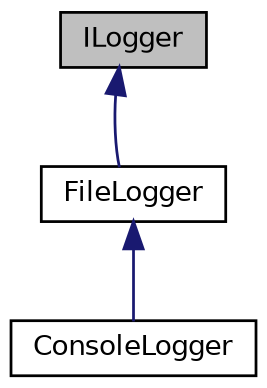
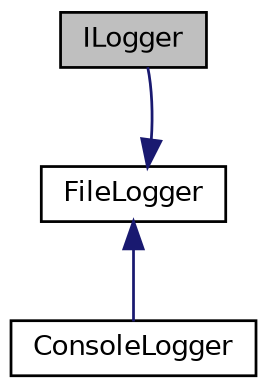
edge "FileLogger" -> "ILogger": reversed
